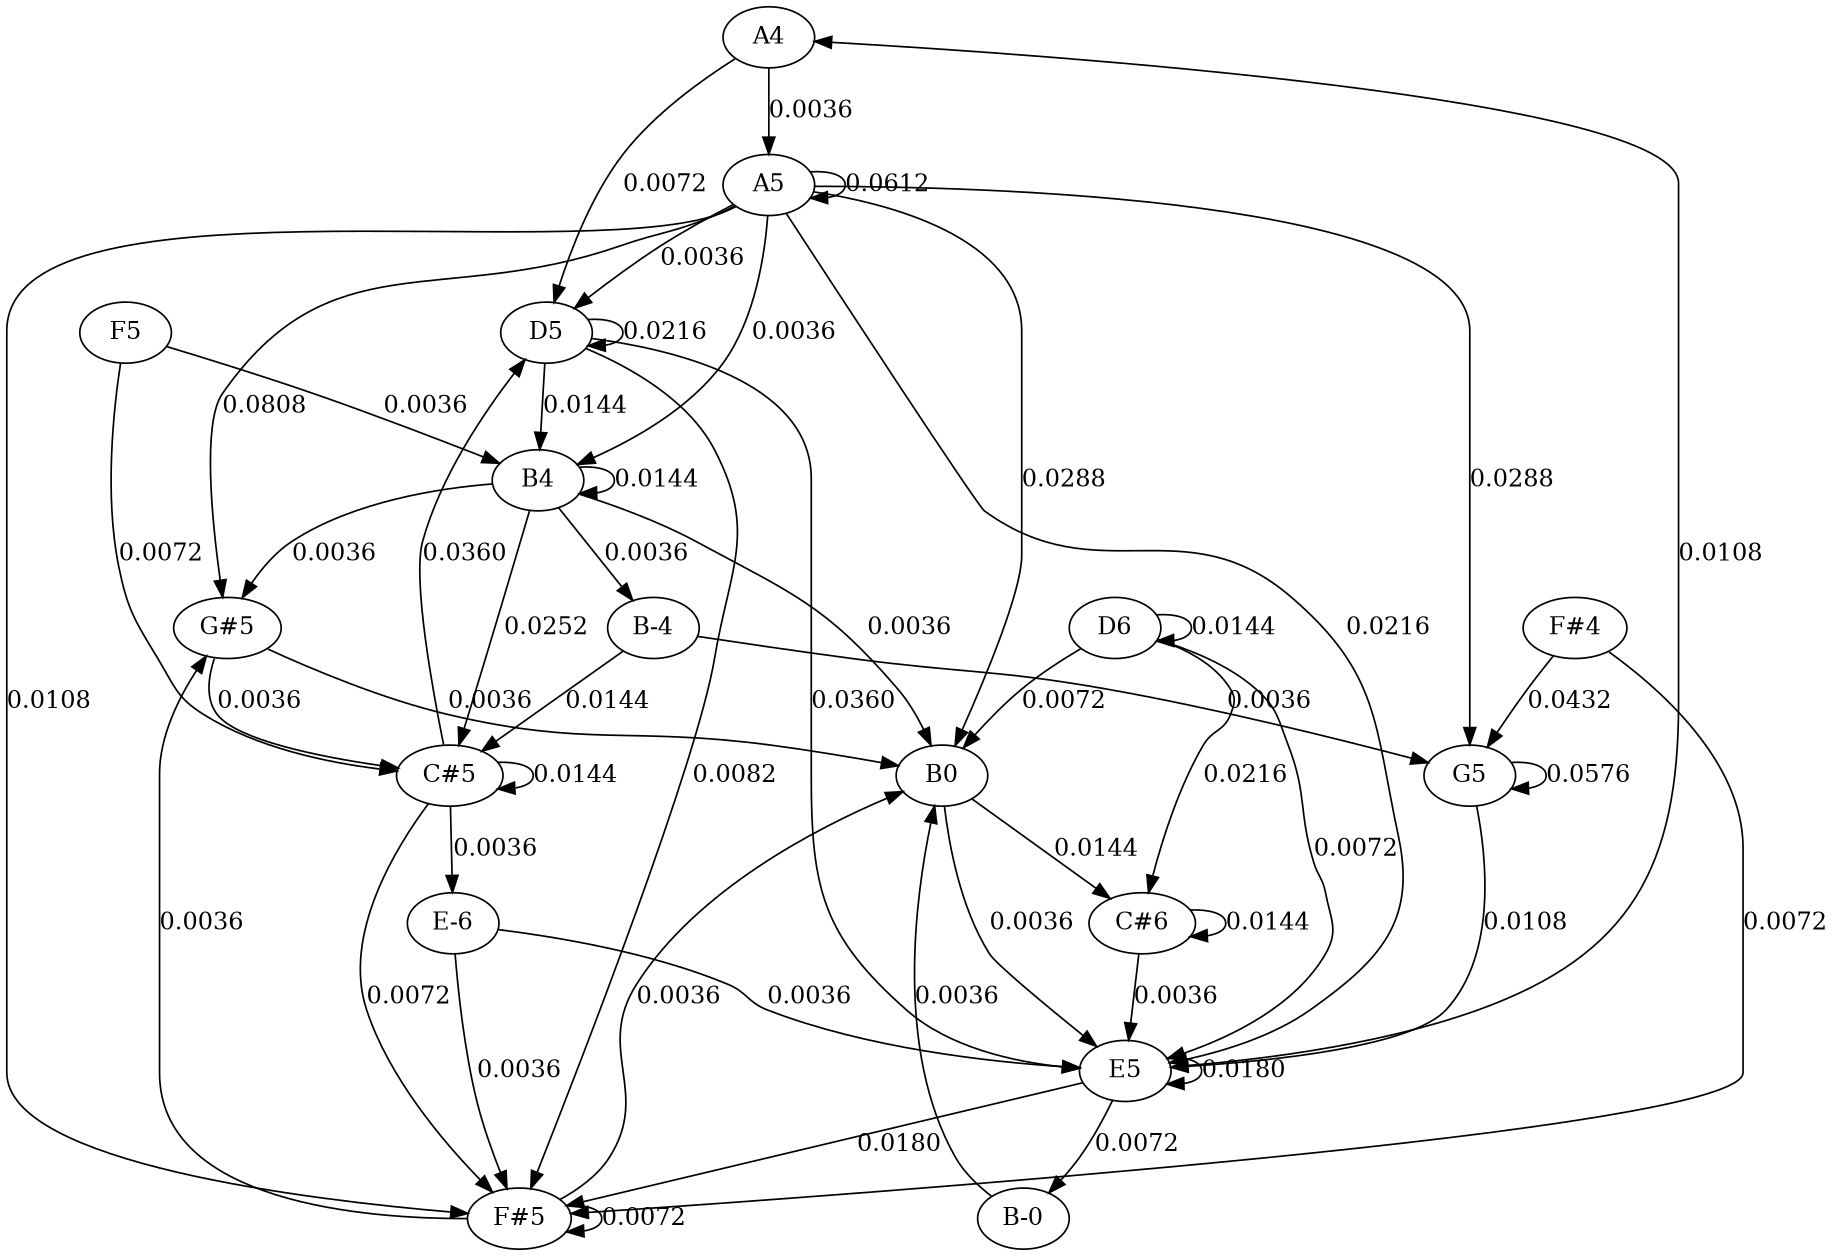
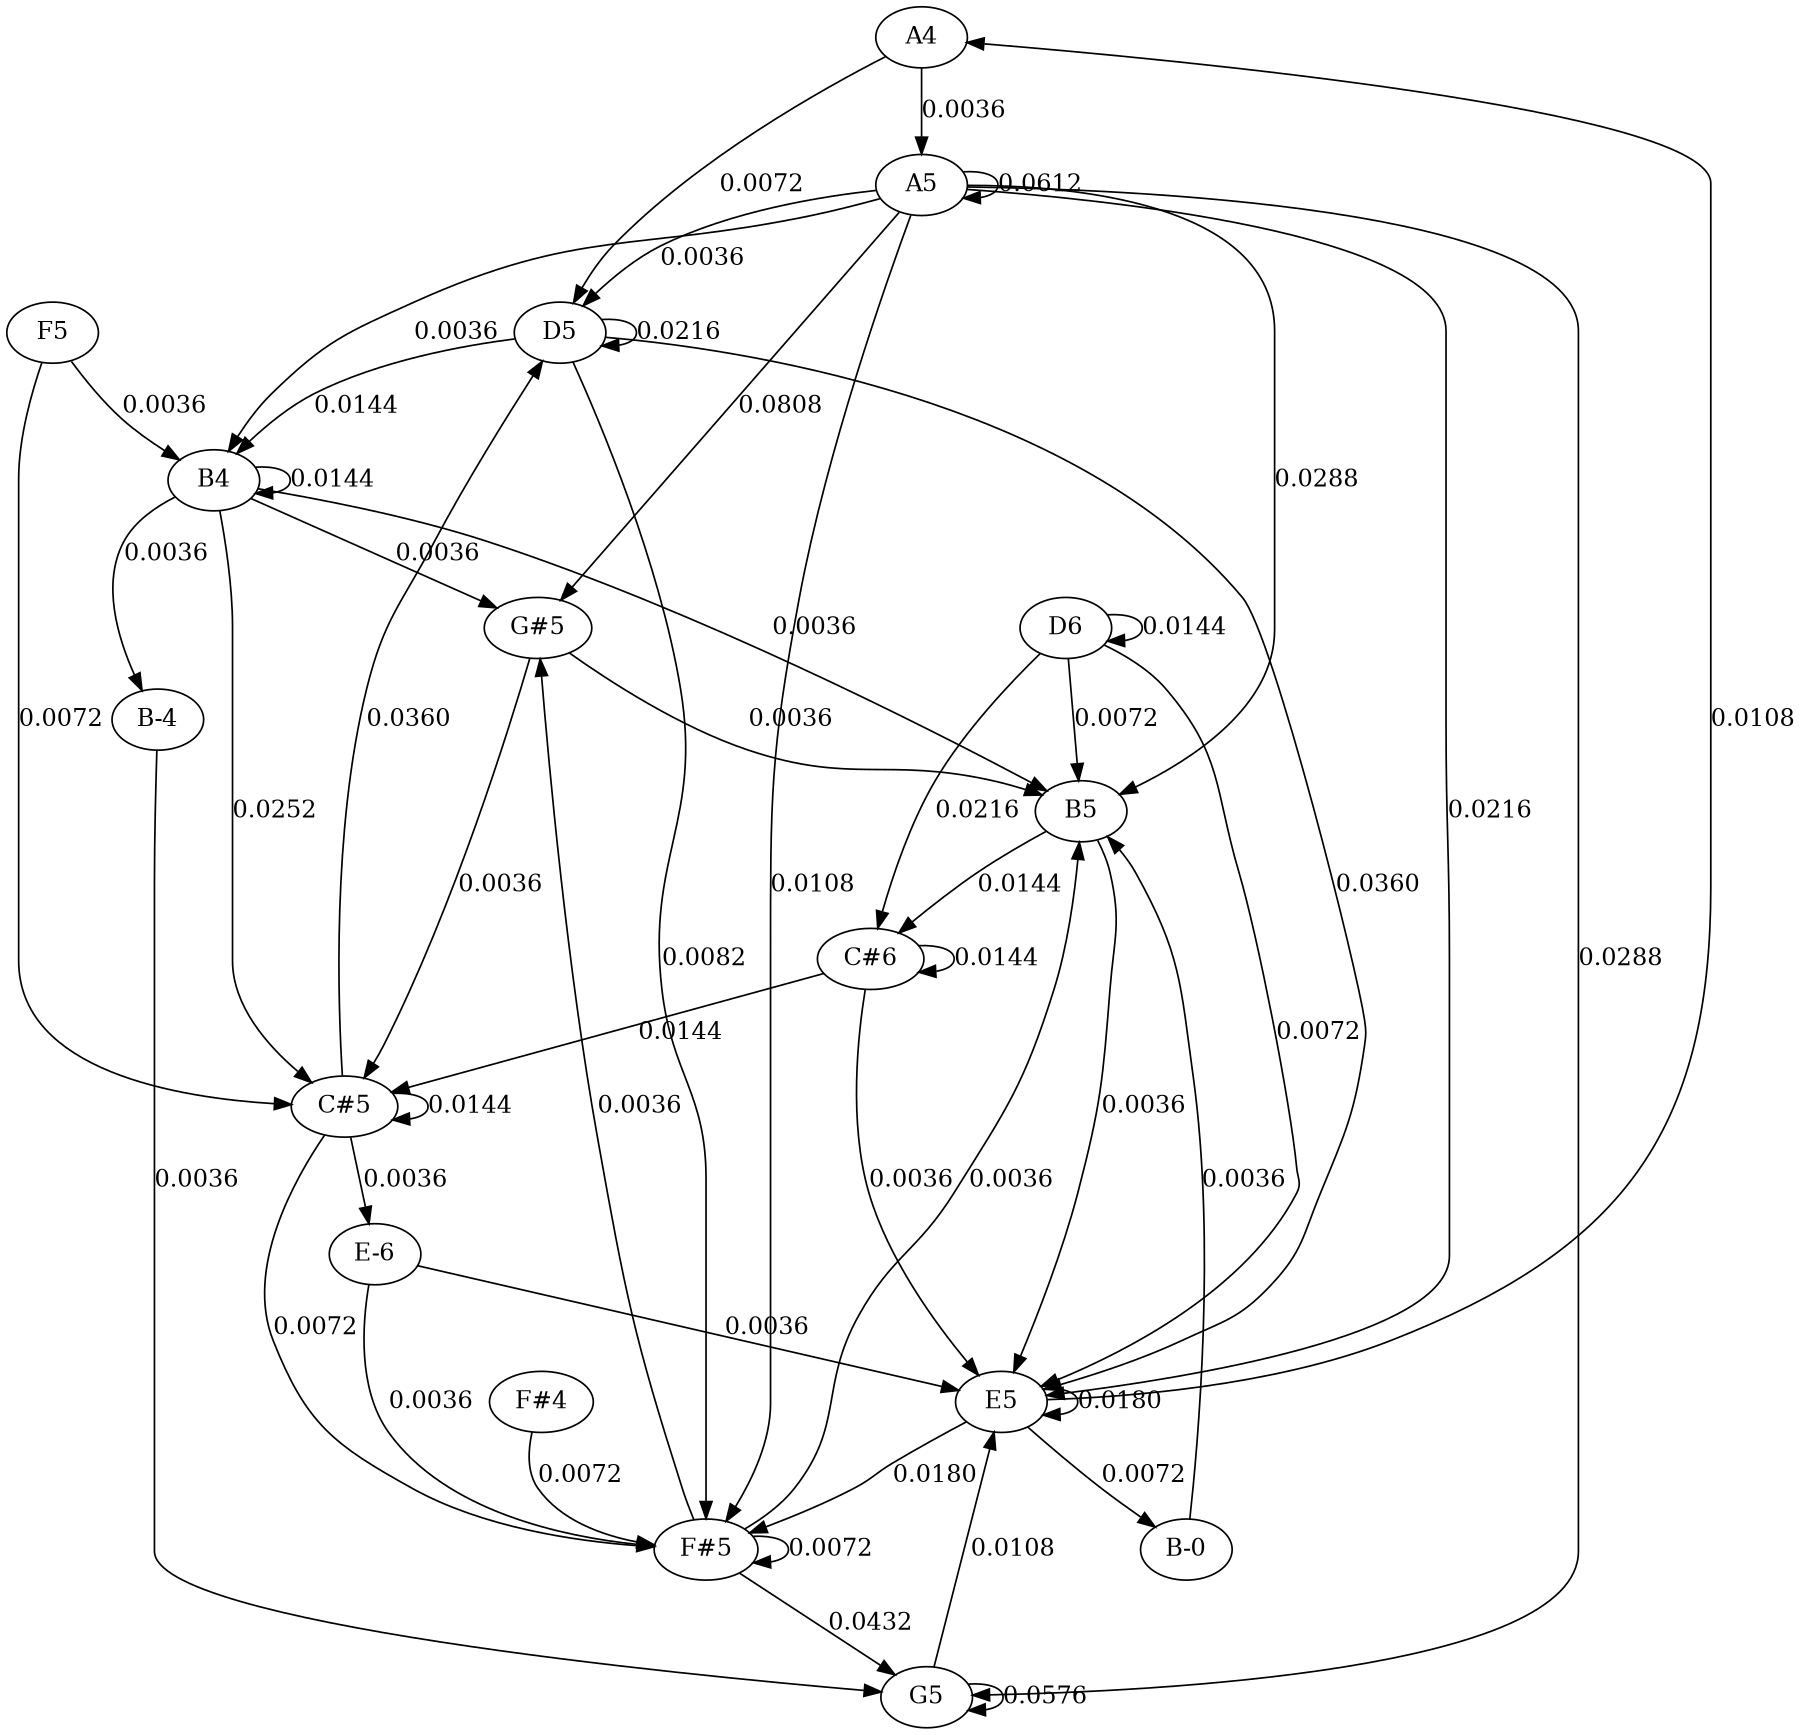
edge "F#4" -- "G5": now "F#5" -- "G5"
edge "B-4" -- "C#5": now "C#6" -- "C#5"
node "B0": label "B0" -> "B5"
